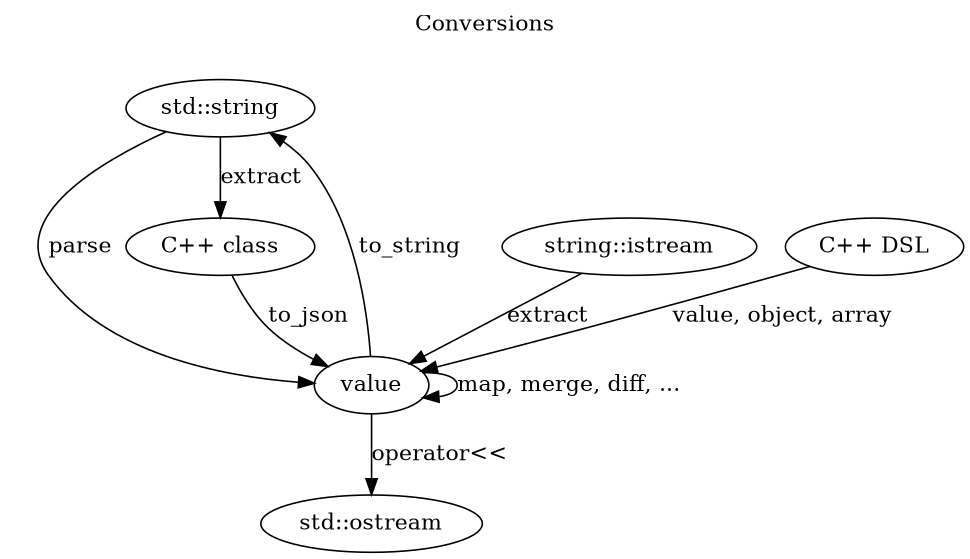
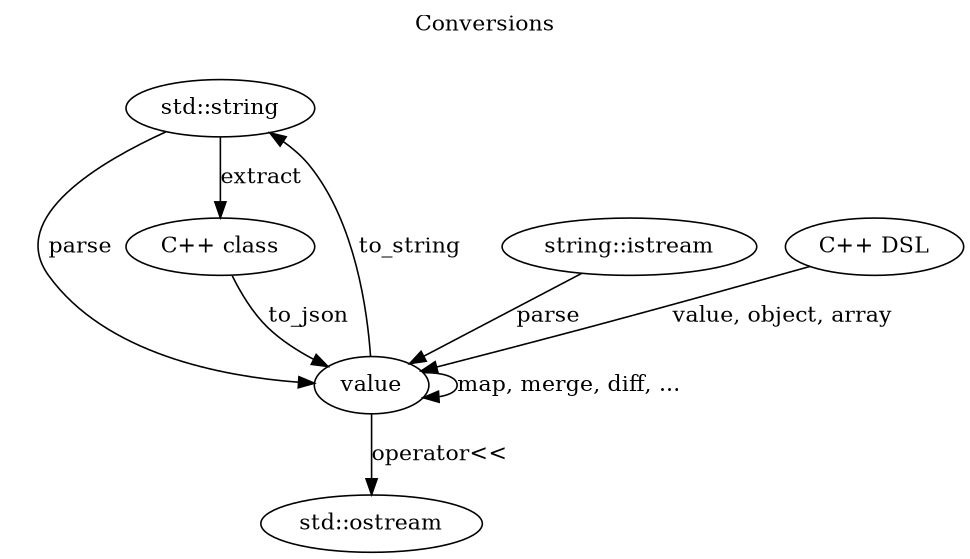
edge "string::istream" -> "value": label "extract" -> "parse"
